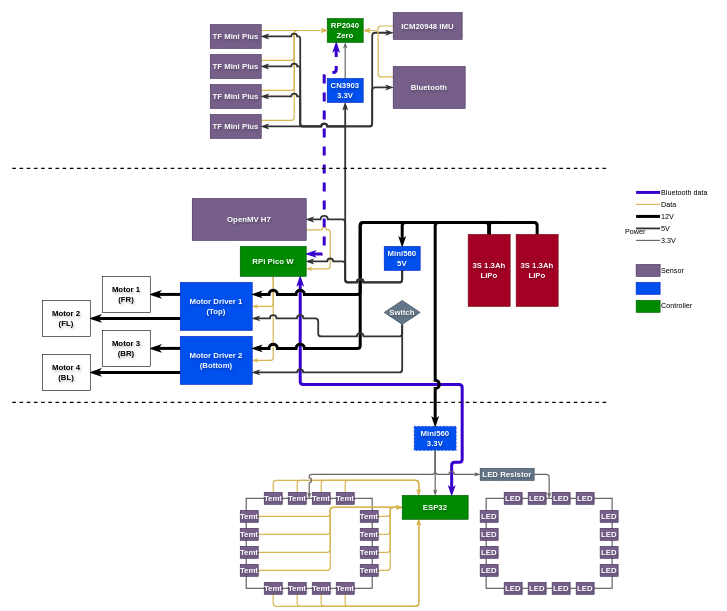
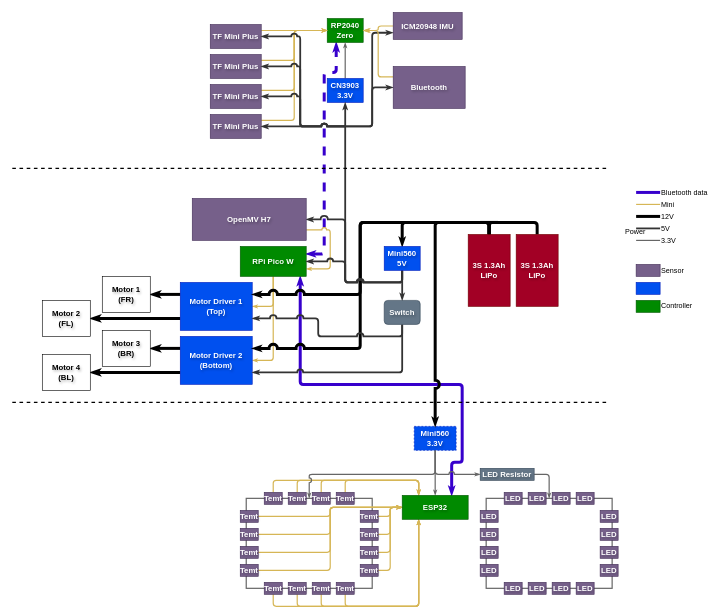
node "Data": label "Data" -> "Mini"
edge "Mini560 5V" -> "Switch": added
node "Switch": shape diamond -> rounded rectangle
